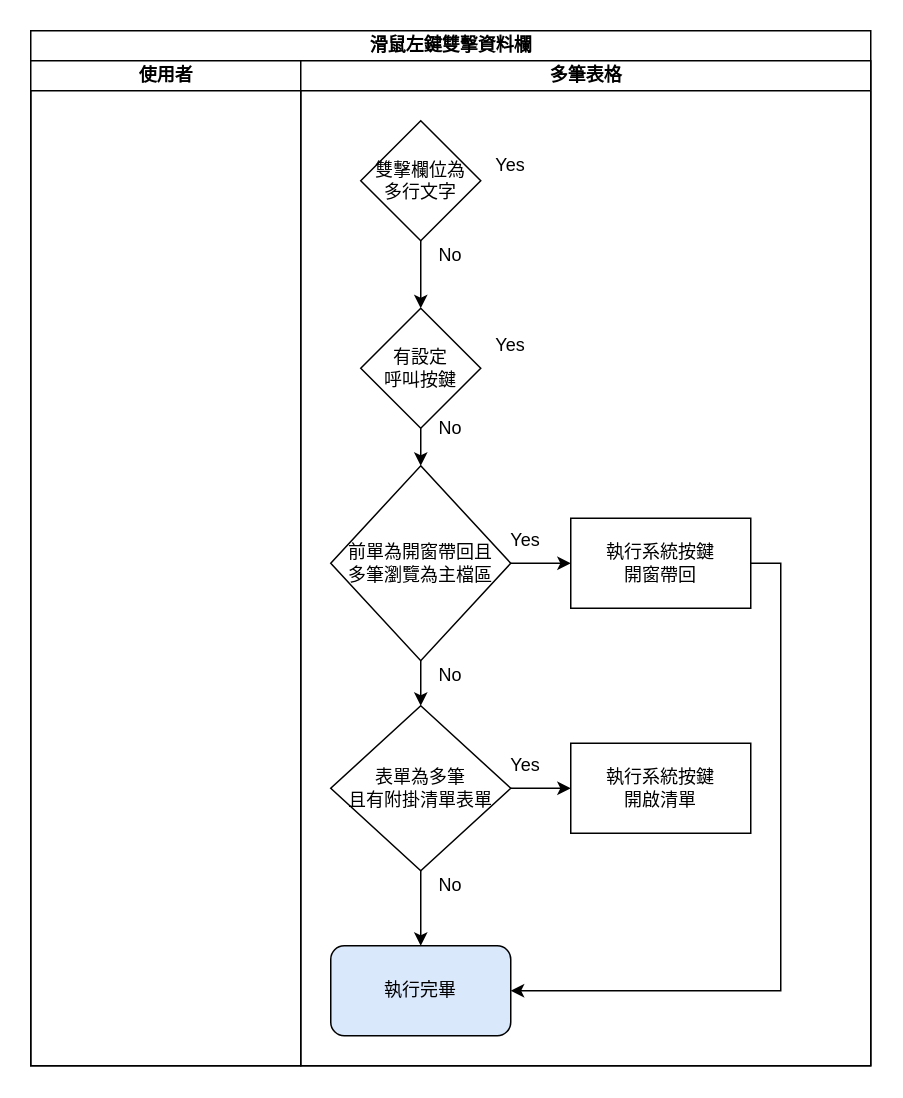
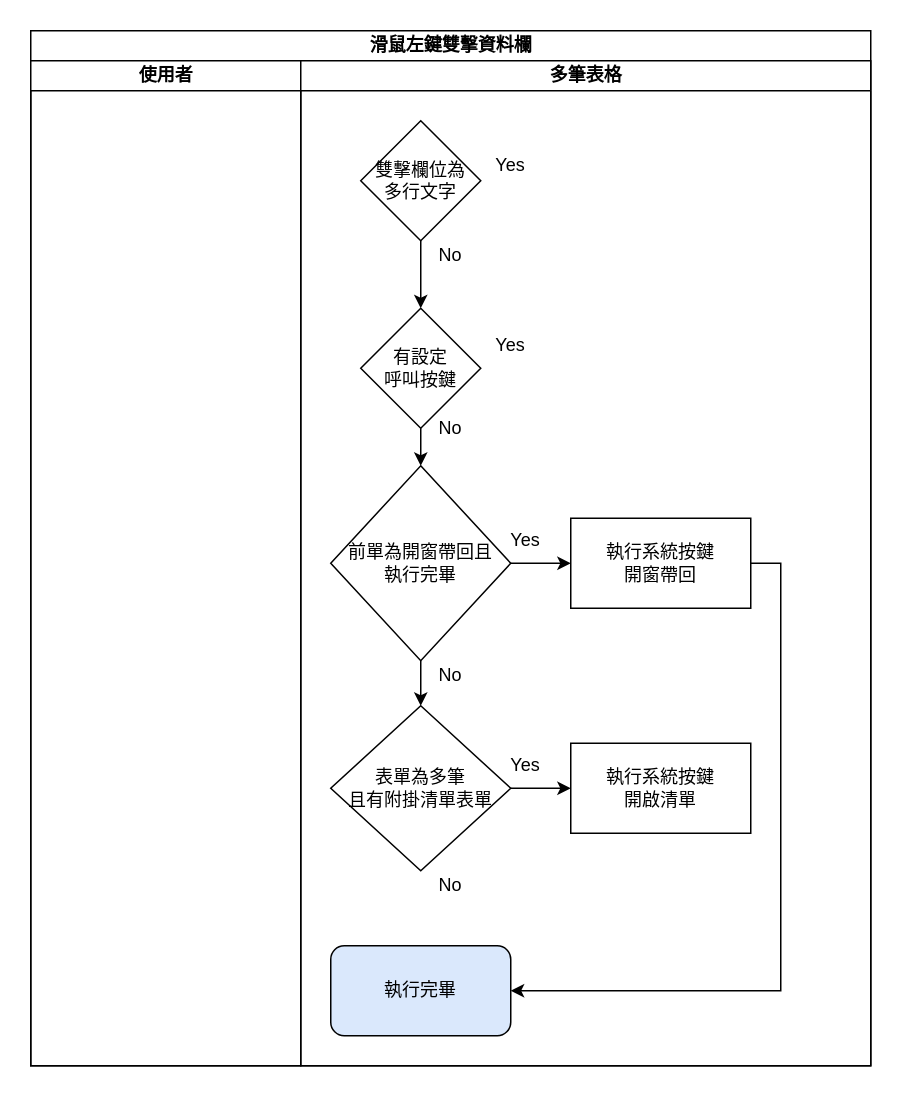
node "前單為開窗帶回且 多筆瀏覽為主檔區": label "前單為開窗帶回且 多筆瀏覽為主檔區" -> "前單為開窗帶回且 執行完畢"
edge "表單為多筆 且有附掛清單表單" -> "執行完畢": removed
